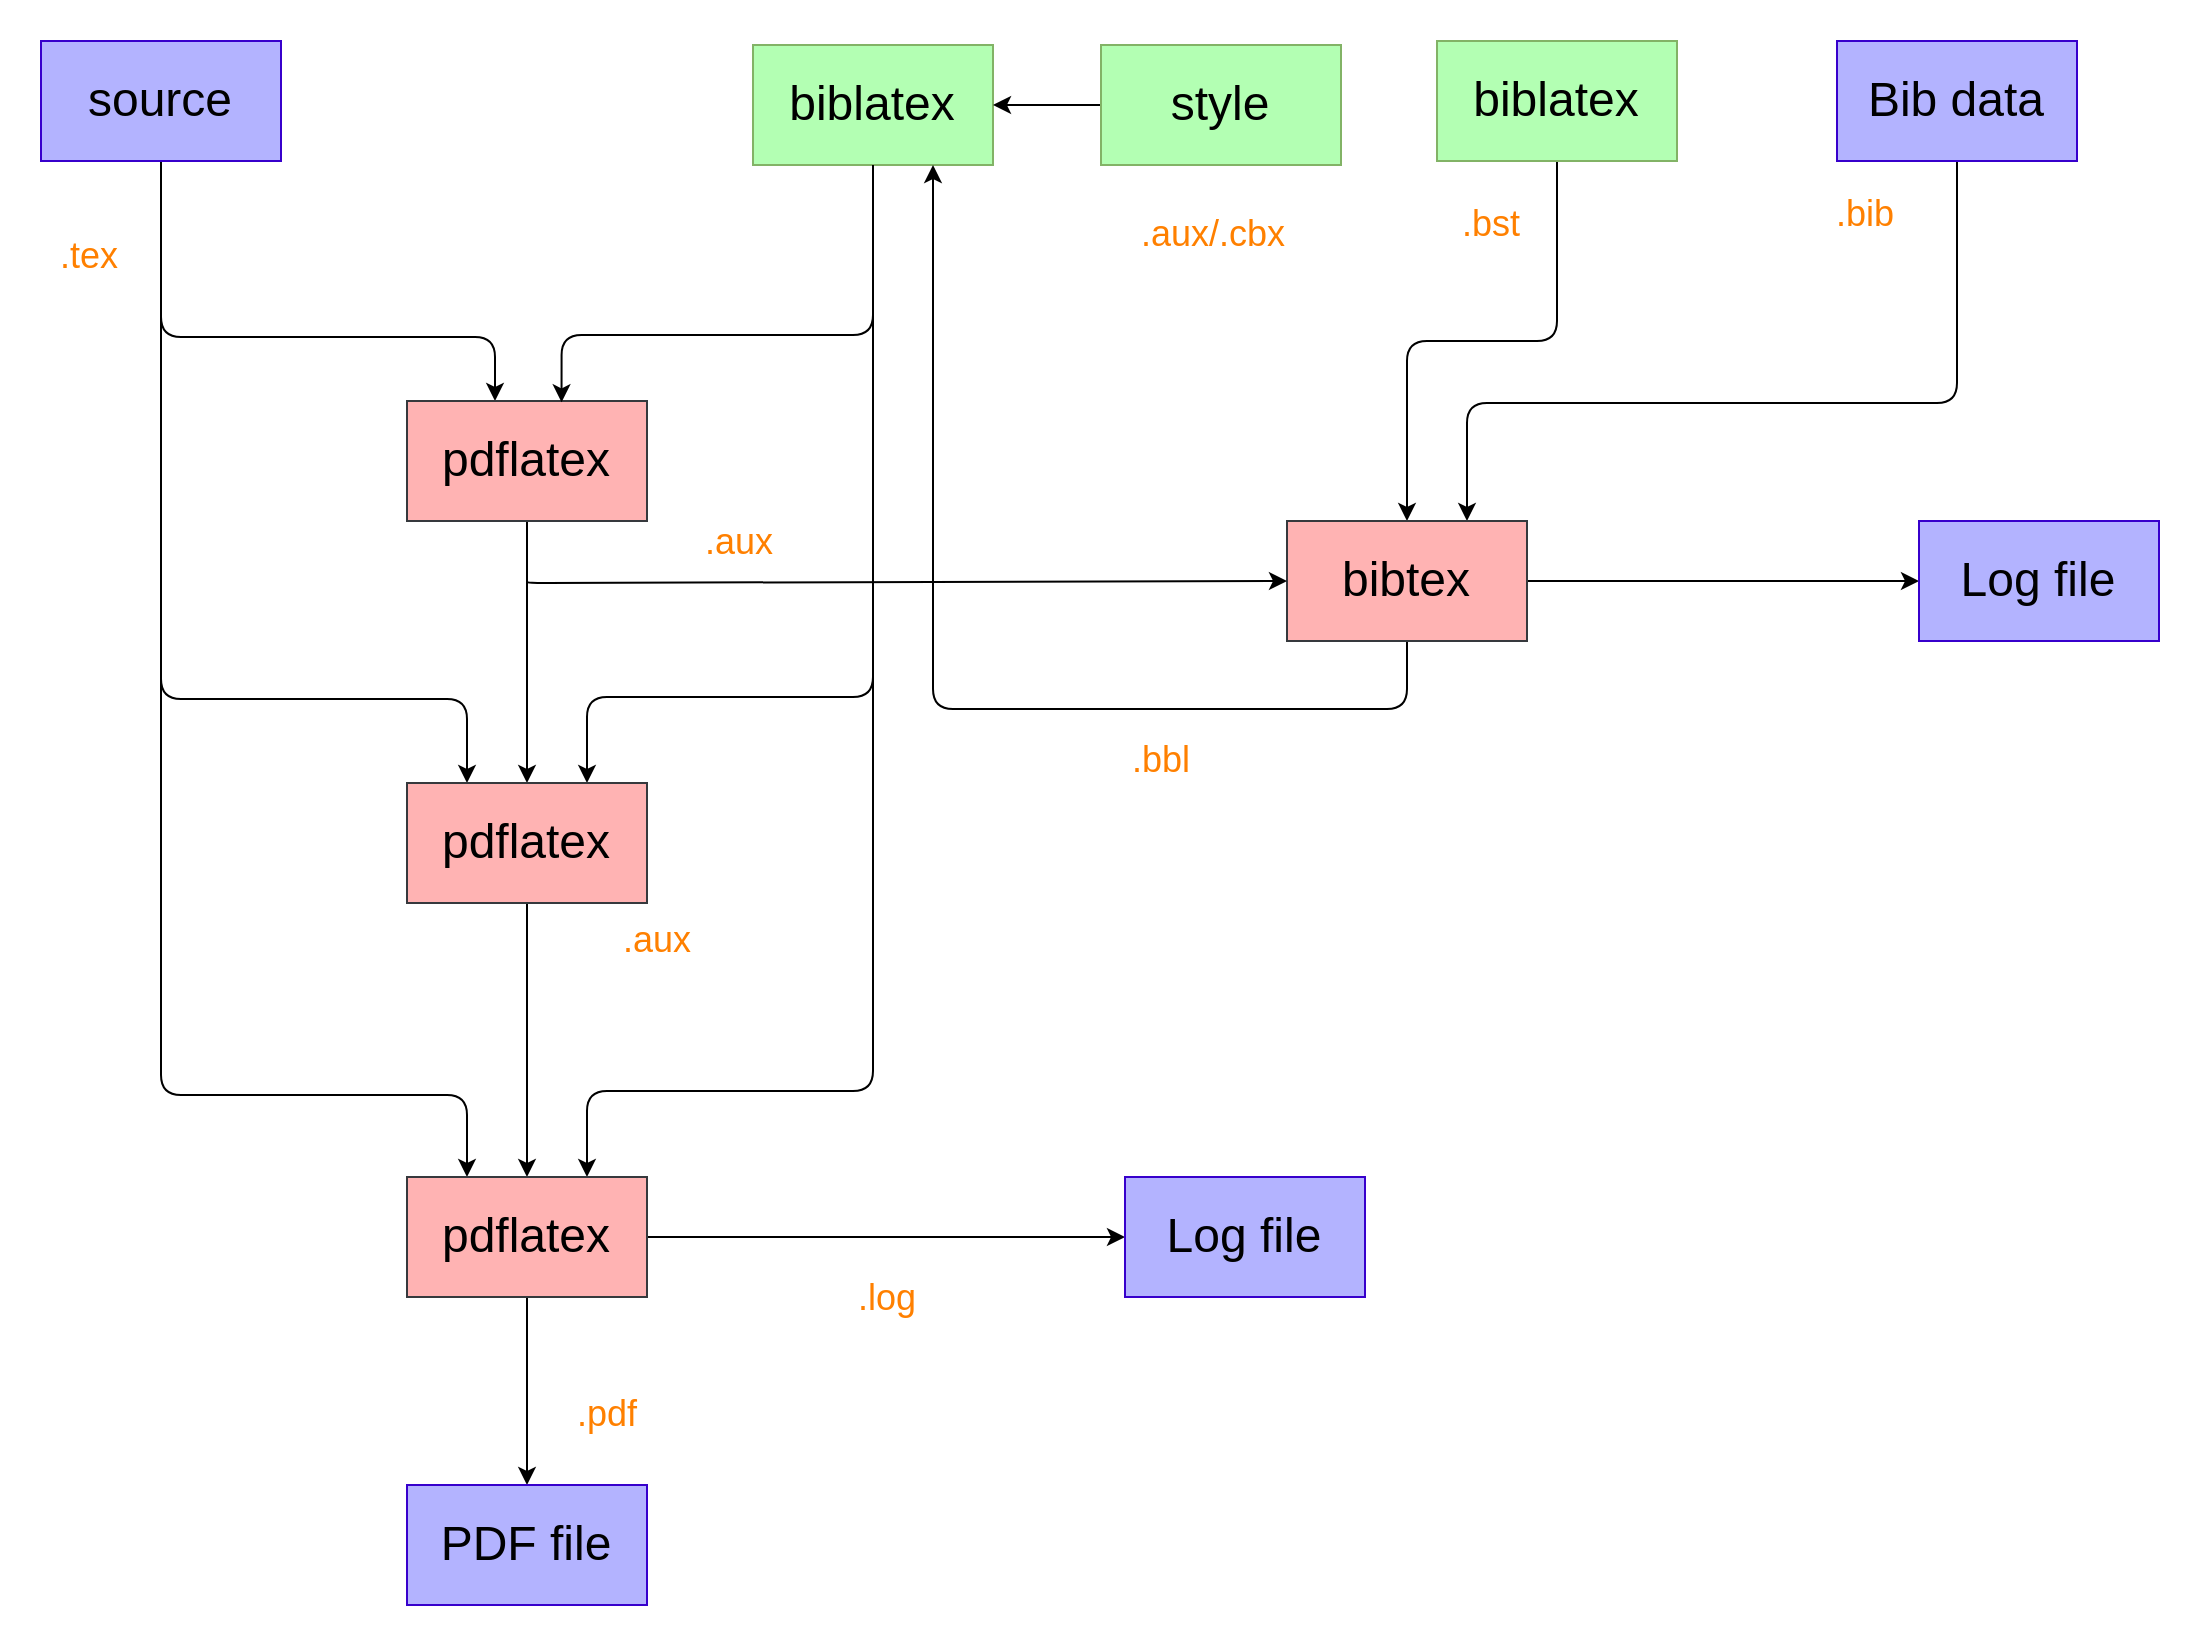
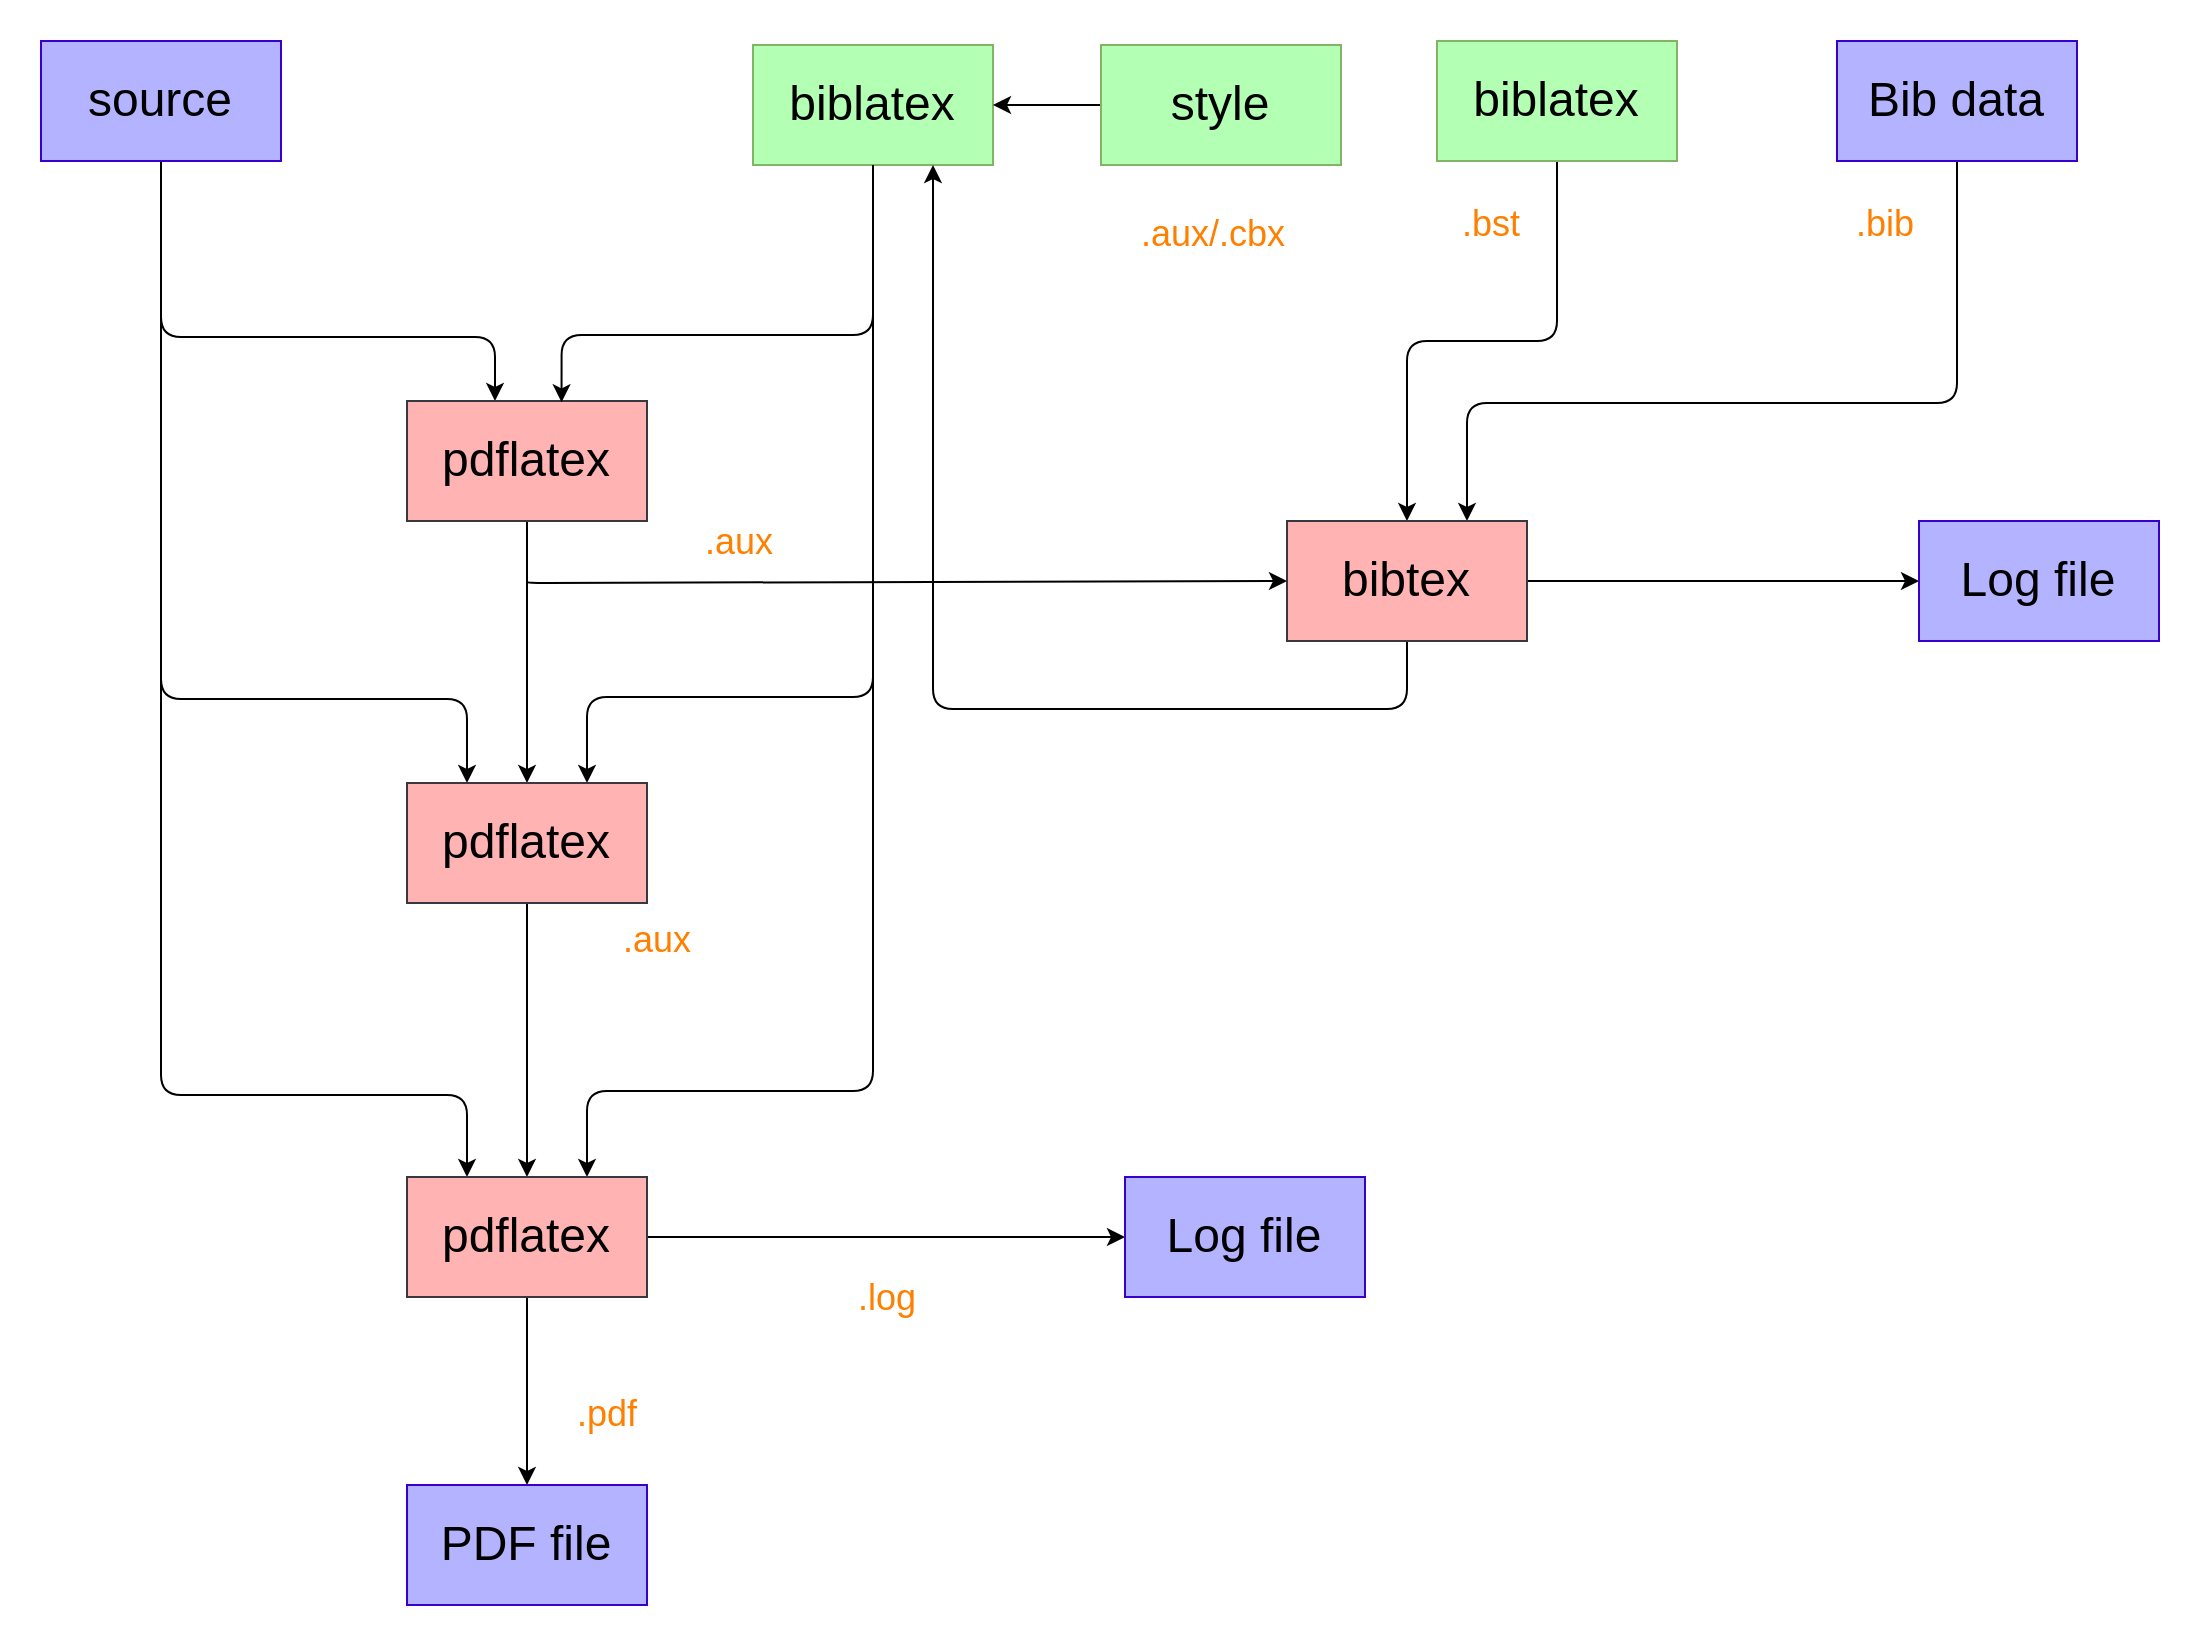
node ".bib": moved (1864, 215) -> (1884, 225)
node ".tex": removed
node ".bbl": removed
